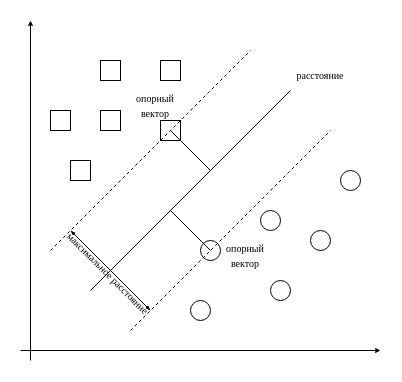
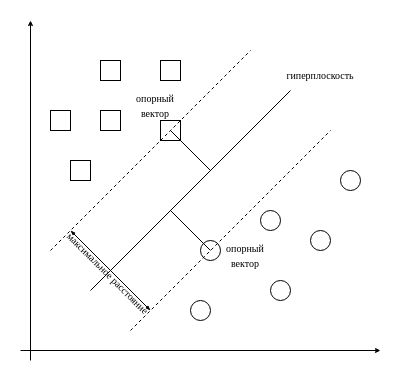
node "расстояние": label "расстояние" -> "гиперплоскость"
